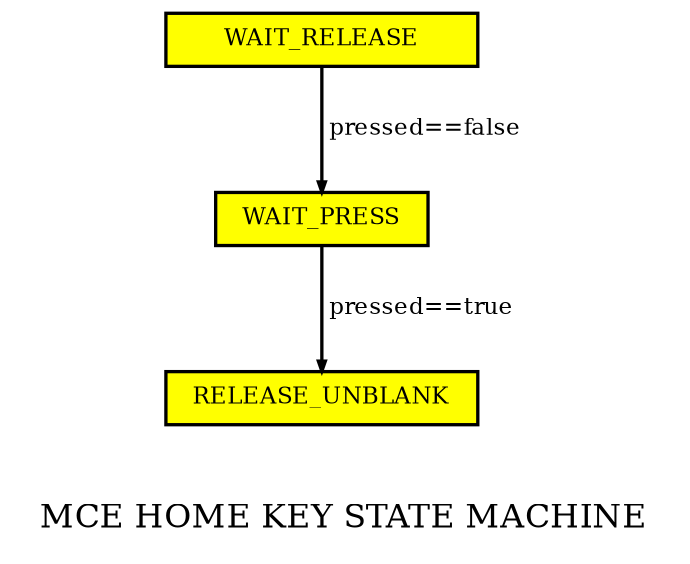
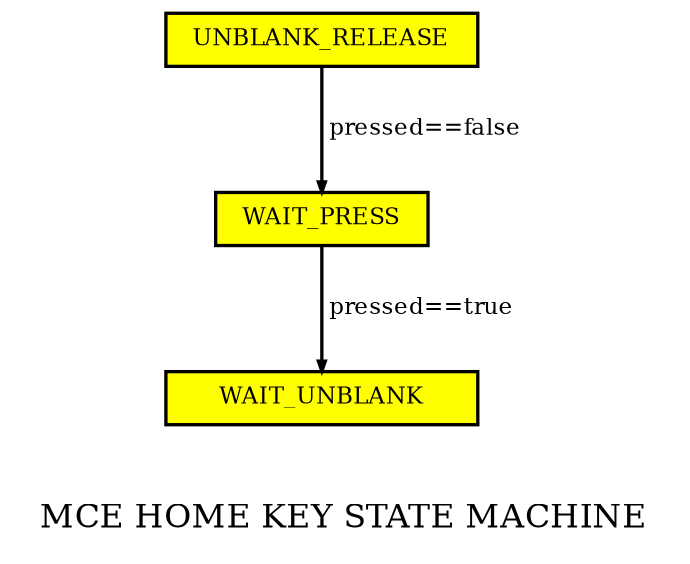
node "WAIT_RELEASE": label "WAIT_RELEASE" -> "UNBLANK_RELEASE"
node "RELEASE_UNBLANK": label "RELEASE_UNBLANK" -> "WAIT_UNBLANK"
